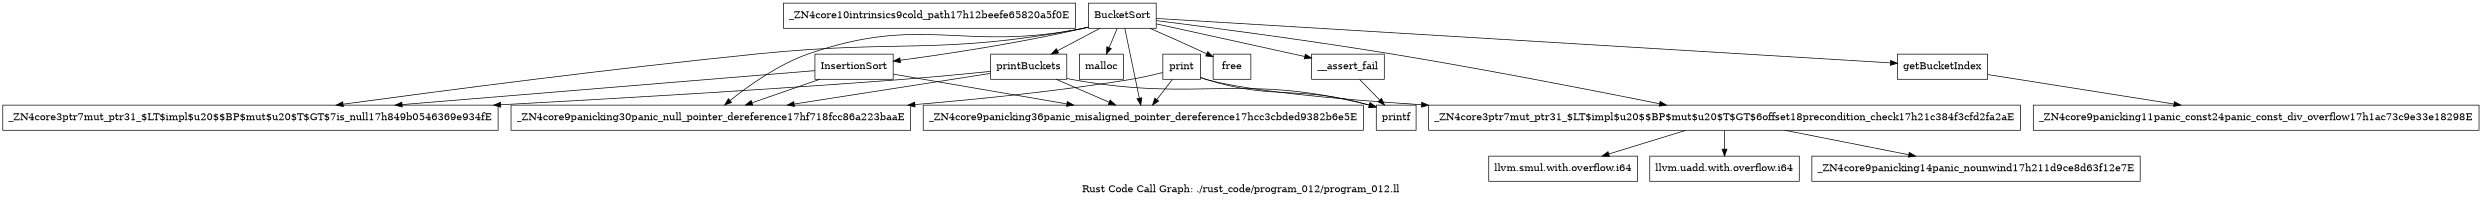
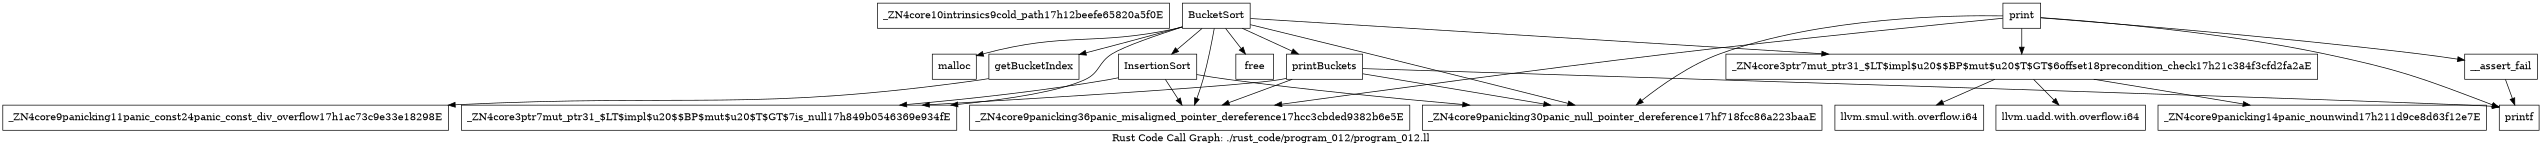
edge "BucketSort" -> "__assert_fail": now "print" -> "__assert_fail"
